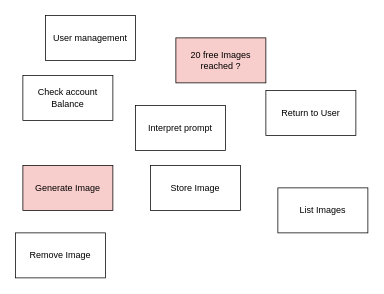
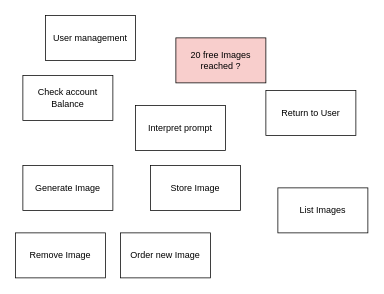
node "Generate Image": fillcolor #f8cecc -> #ffffff
node "Order new Image": added
